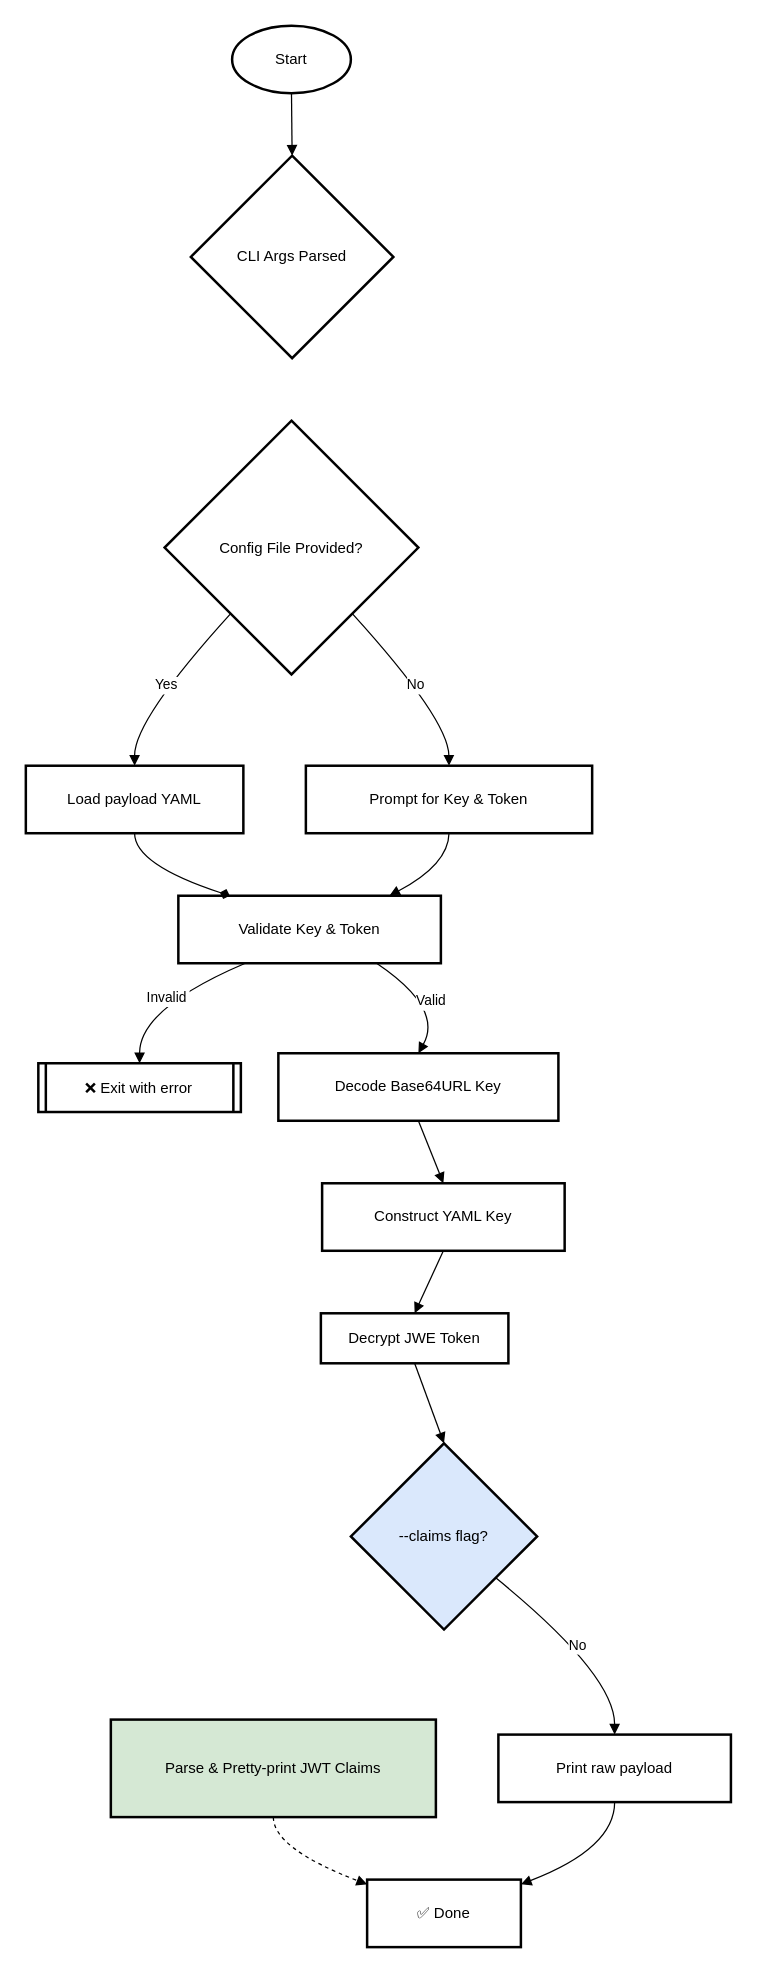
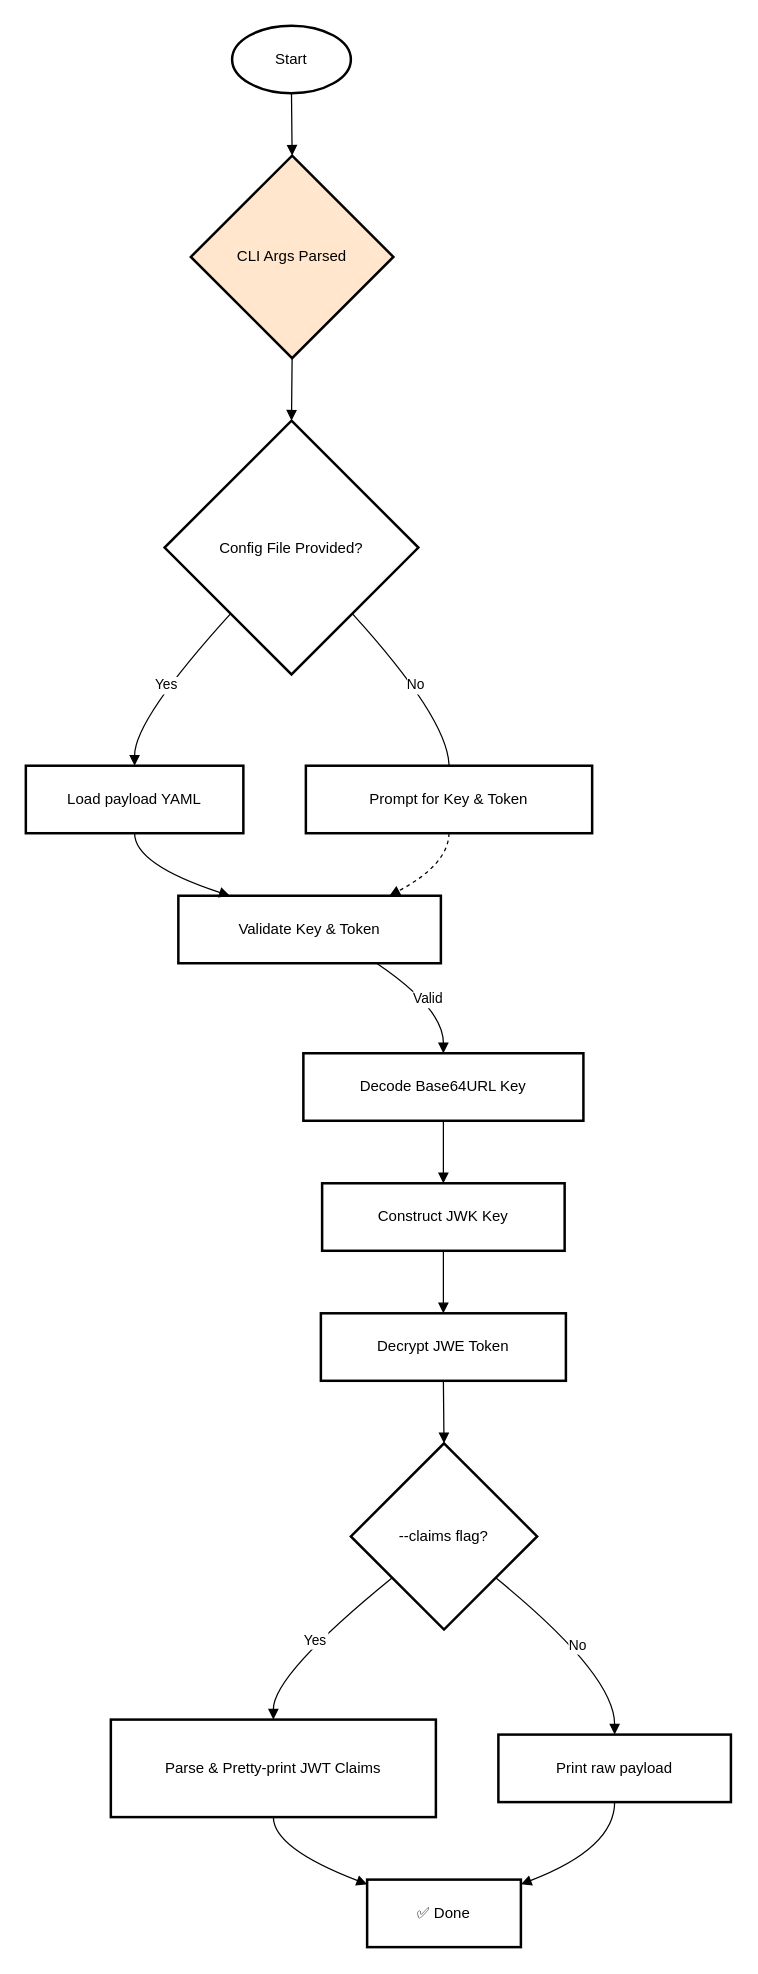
node "CLI Args Parsed": fillcolor #ffffff -> #ffe6cc
edge "CLI Args Parsed" -> "Config File Provided?": added
edge "Config File Provided?" -> "Prompt for Key & Token": arrowhead block -> none
edge "Prompt for Key & Token" -> "Validate Key & Token": style solid -> dashed
edge "Load payload YAML" -> "Validate Key & Token": arrowhead diamond -> block
edge "Validate Key & Token" -> "❌ Exit with error": removed, label "Invalid"
node "Decode Base64URL Key": moved (418, 1087) -> (443, 1087)
node "❌ Exit with error": removed
node "Construct YAML Key": label "Construct YAML Key" -> "Construct JWK Key"
node "Decrypt JWE Token": size 188x50 -> 245x68
node "--claims flag?": fillcolor #dae8fc -> #ffffff
edge "--claims flag?" -> "Parse & Pretty-print JWT Claims": added, label "Yes"
node "Parse & Pretty-print JWT Claims": fillcolor #d5e8d4 -> #ffffff
edge "Parse & Pretty-print JWT Claims" -> "✅ Done": style dashed -> solid
